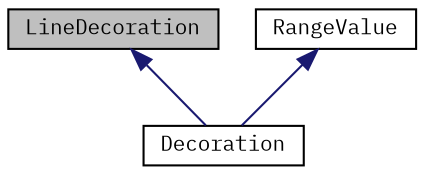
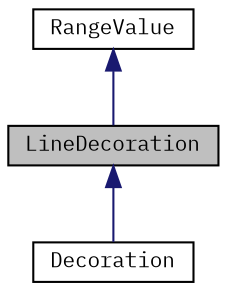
edge "Decoration" -> "RangeValue": now "LineDecoration" -> "RangeValue"
